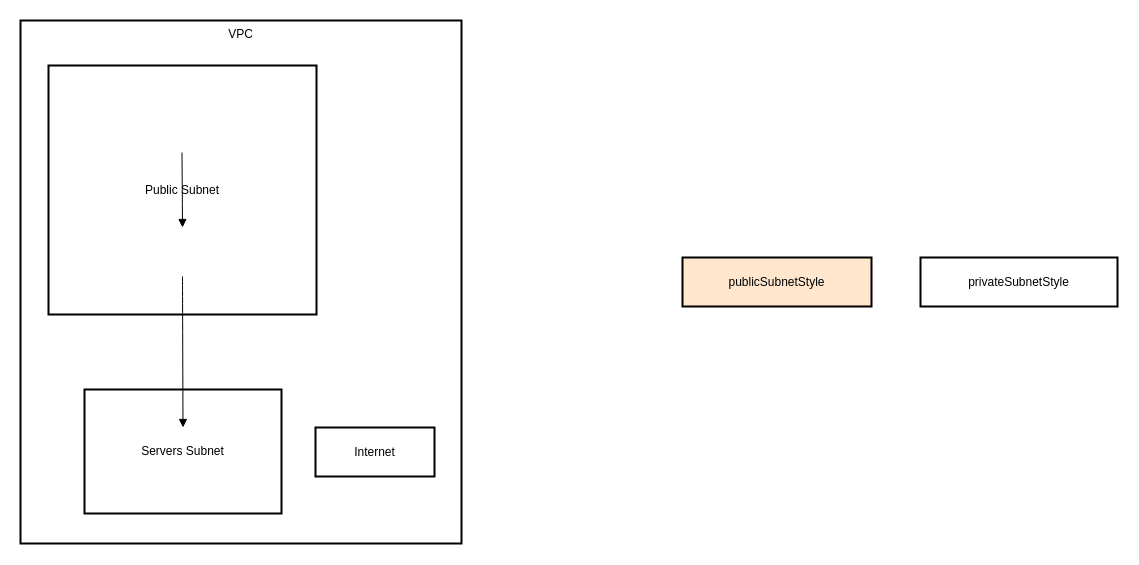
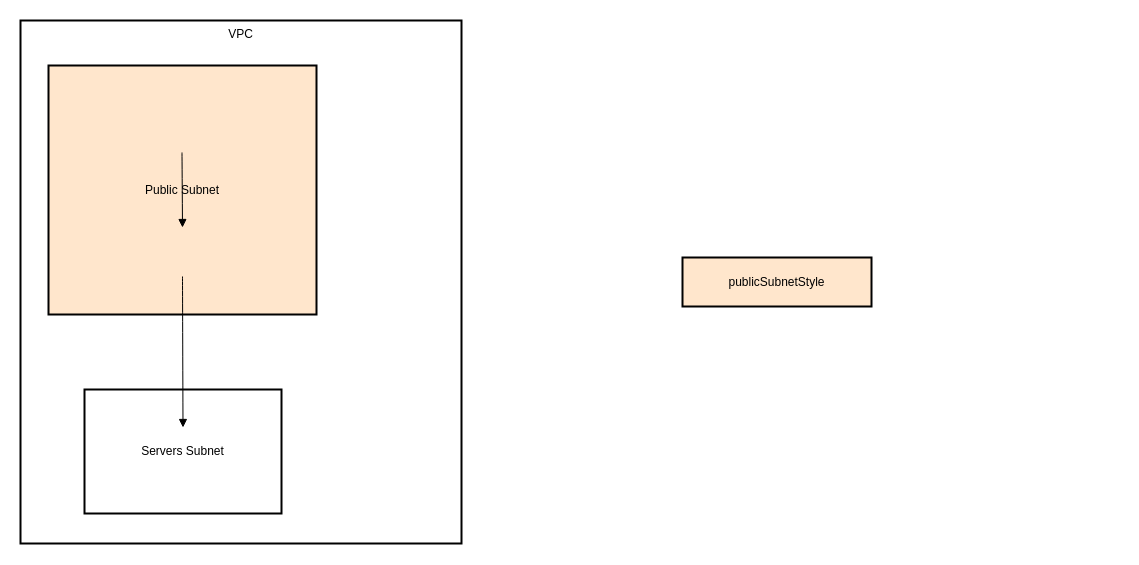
node "Public Subnet": fillcolor #ffffff -> #ffe6cc
node "privateSubnetStyle": removed
node "Internet": removed
